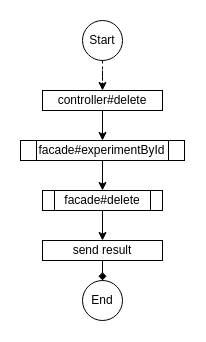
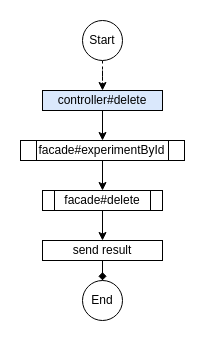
node "controller#delete": fillcolor #ffffff -> #dae8fc
